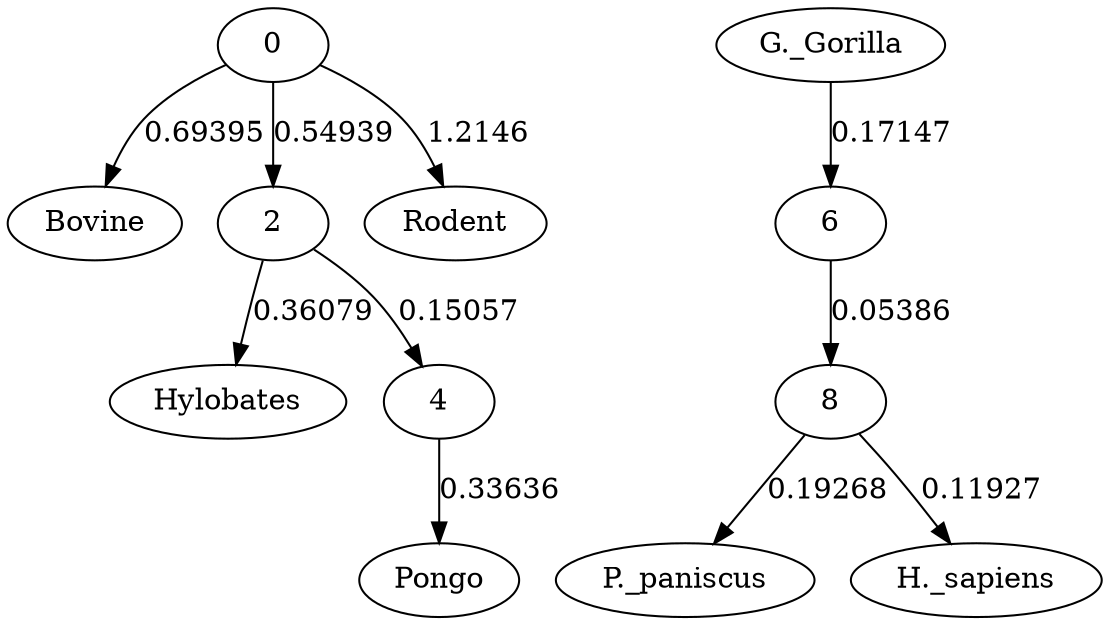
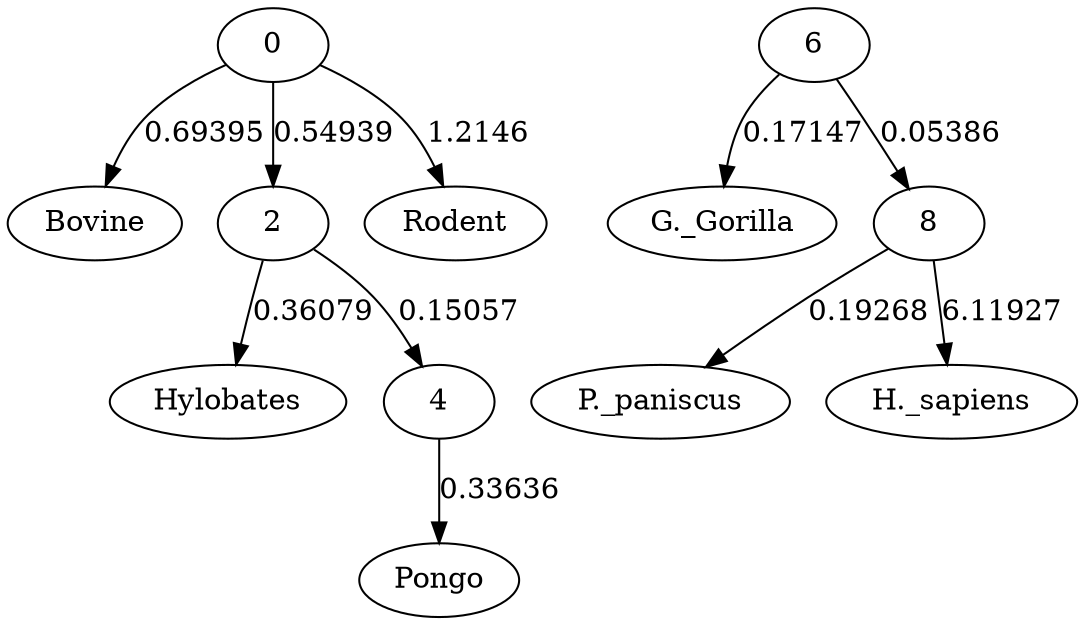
edge "G._Gorilla" -> "6": reversed
edge "8" -> "H._sapiens": label "0.11927" -> "6.11927"
